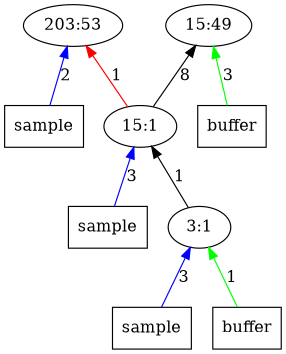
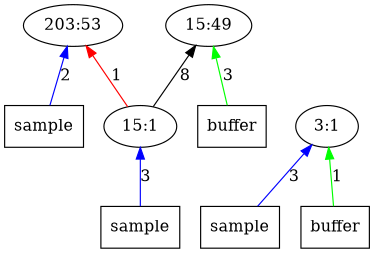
edge "3:1" -> "15:1": removed, label "1"
